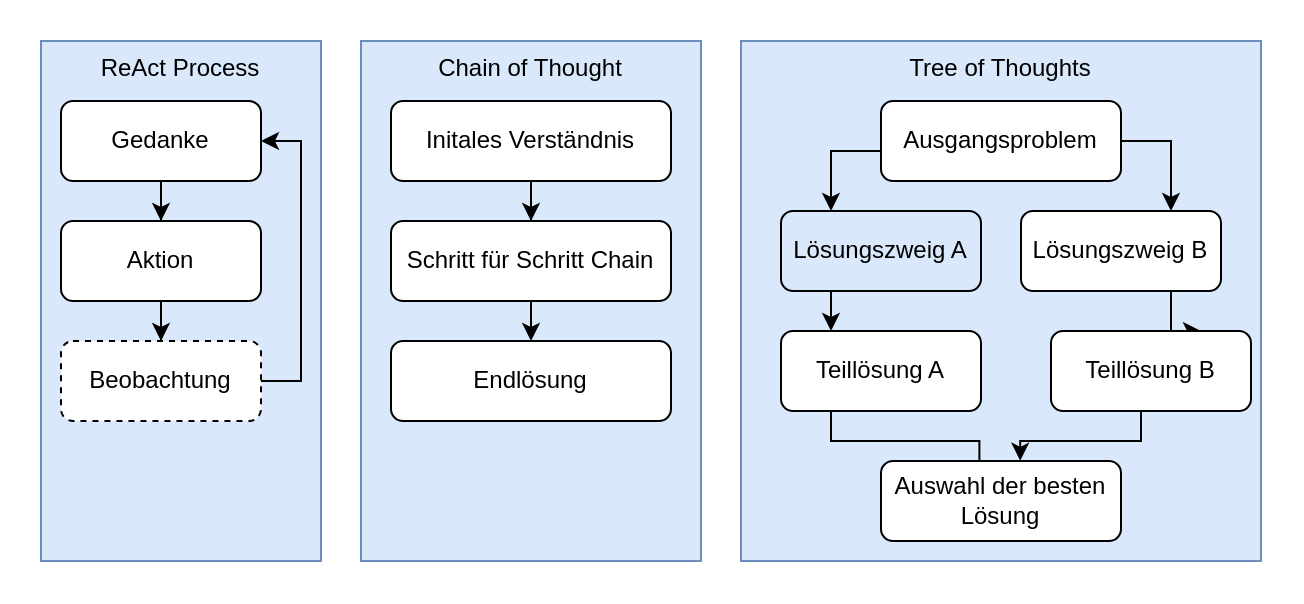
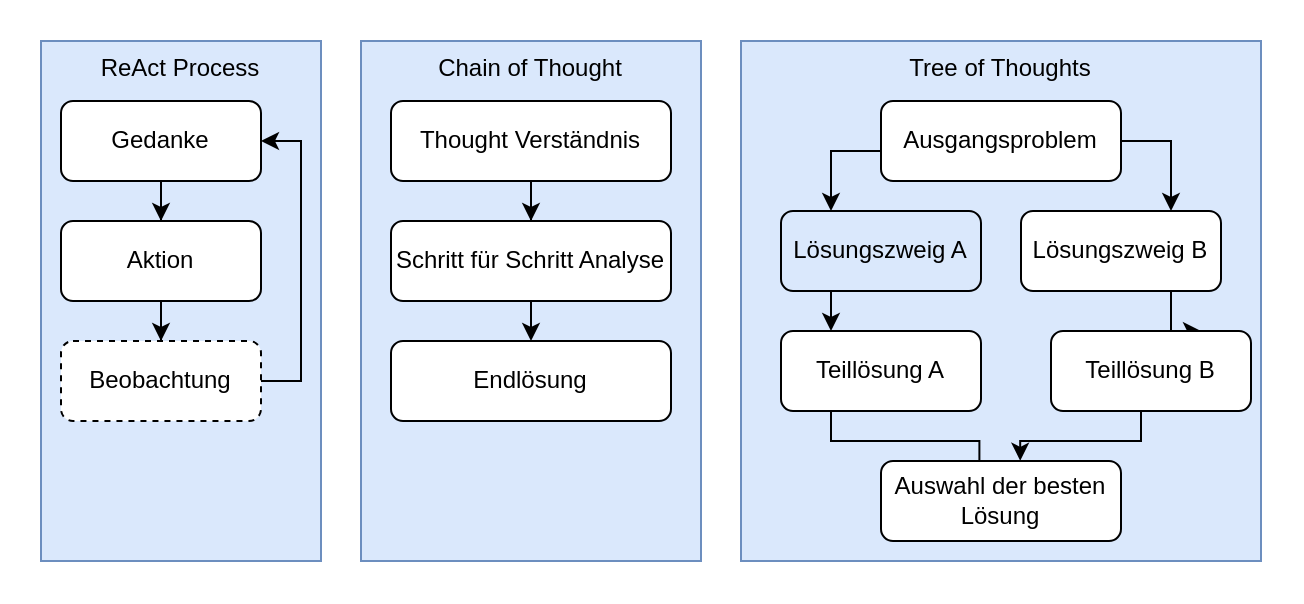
node "Initales Verständnis": label "Initales Verständnis" -> "Thought Verständnis"
node "Schritt für Schritt Chain": label "Schritt für Schritt Chain" -> "Schritt für Schritt Analyse"
